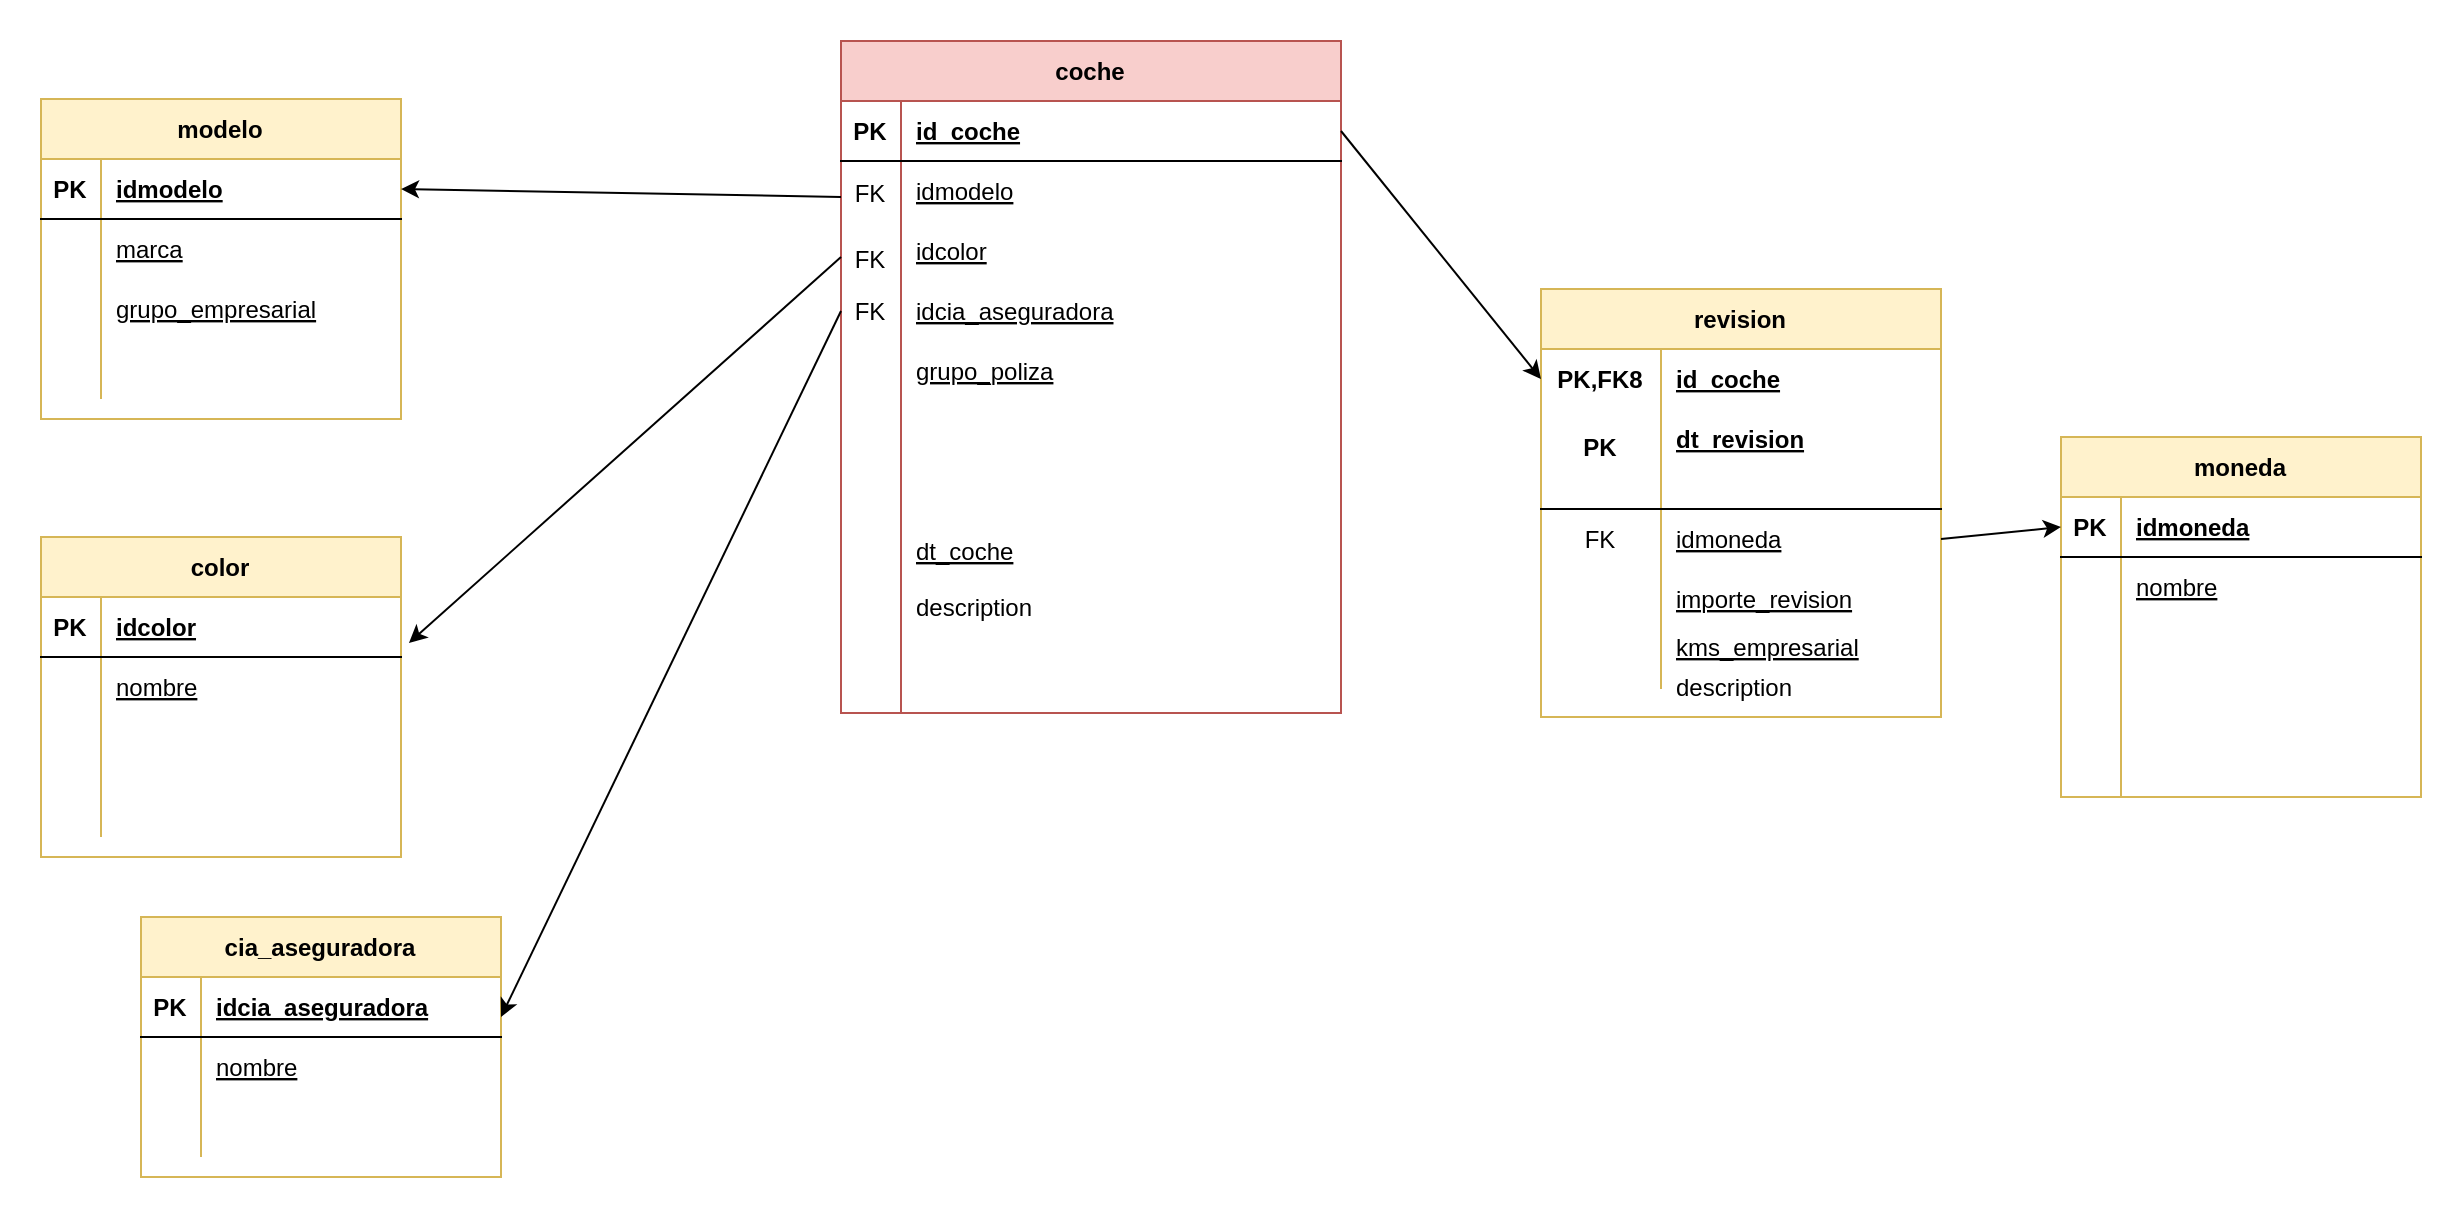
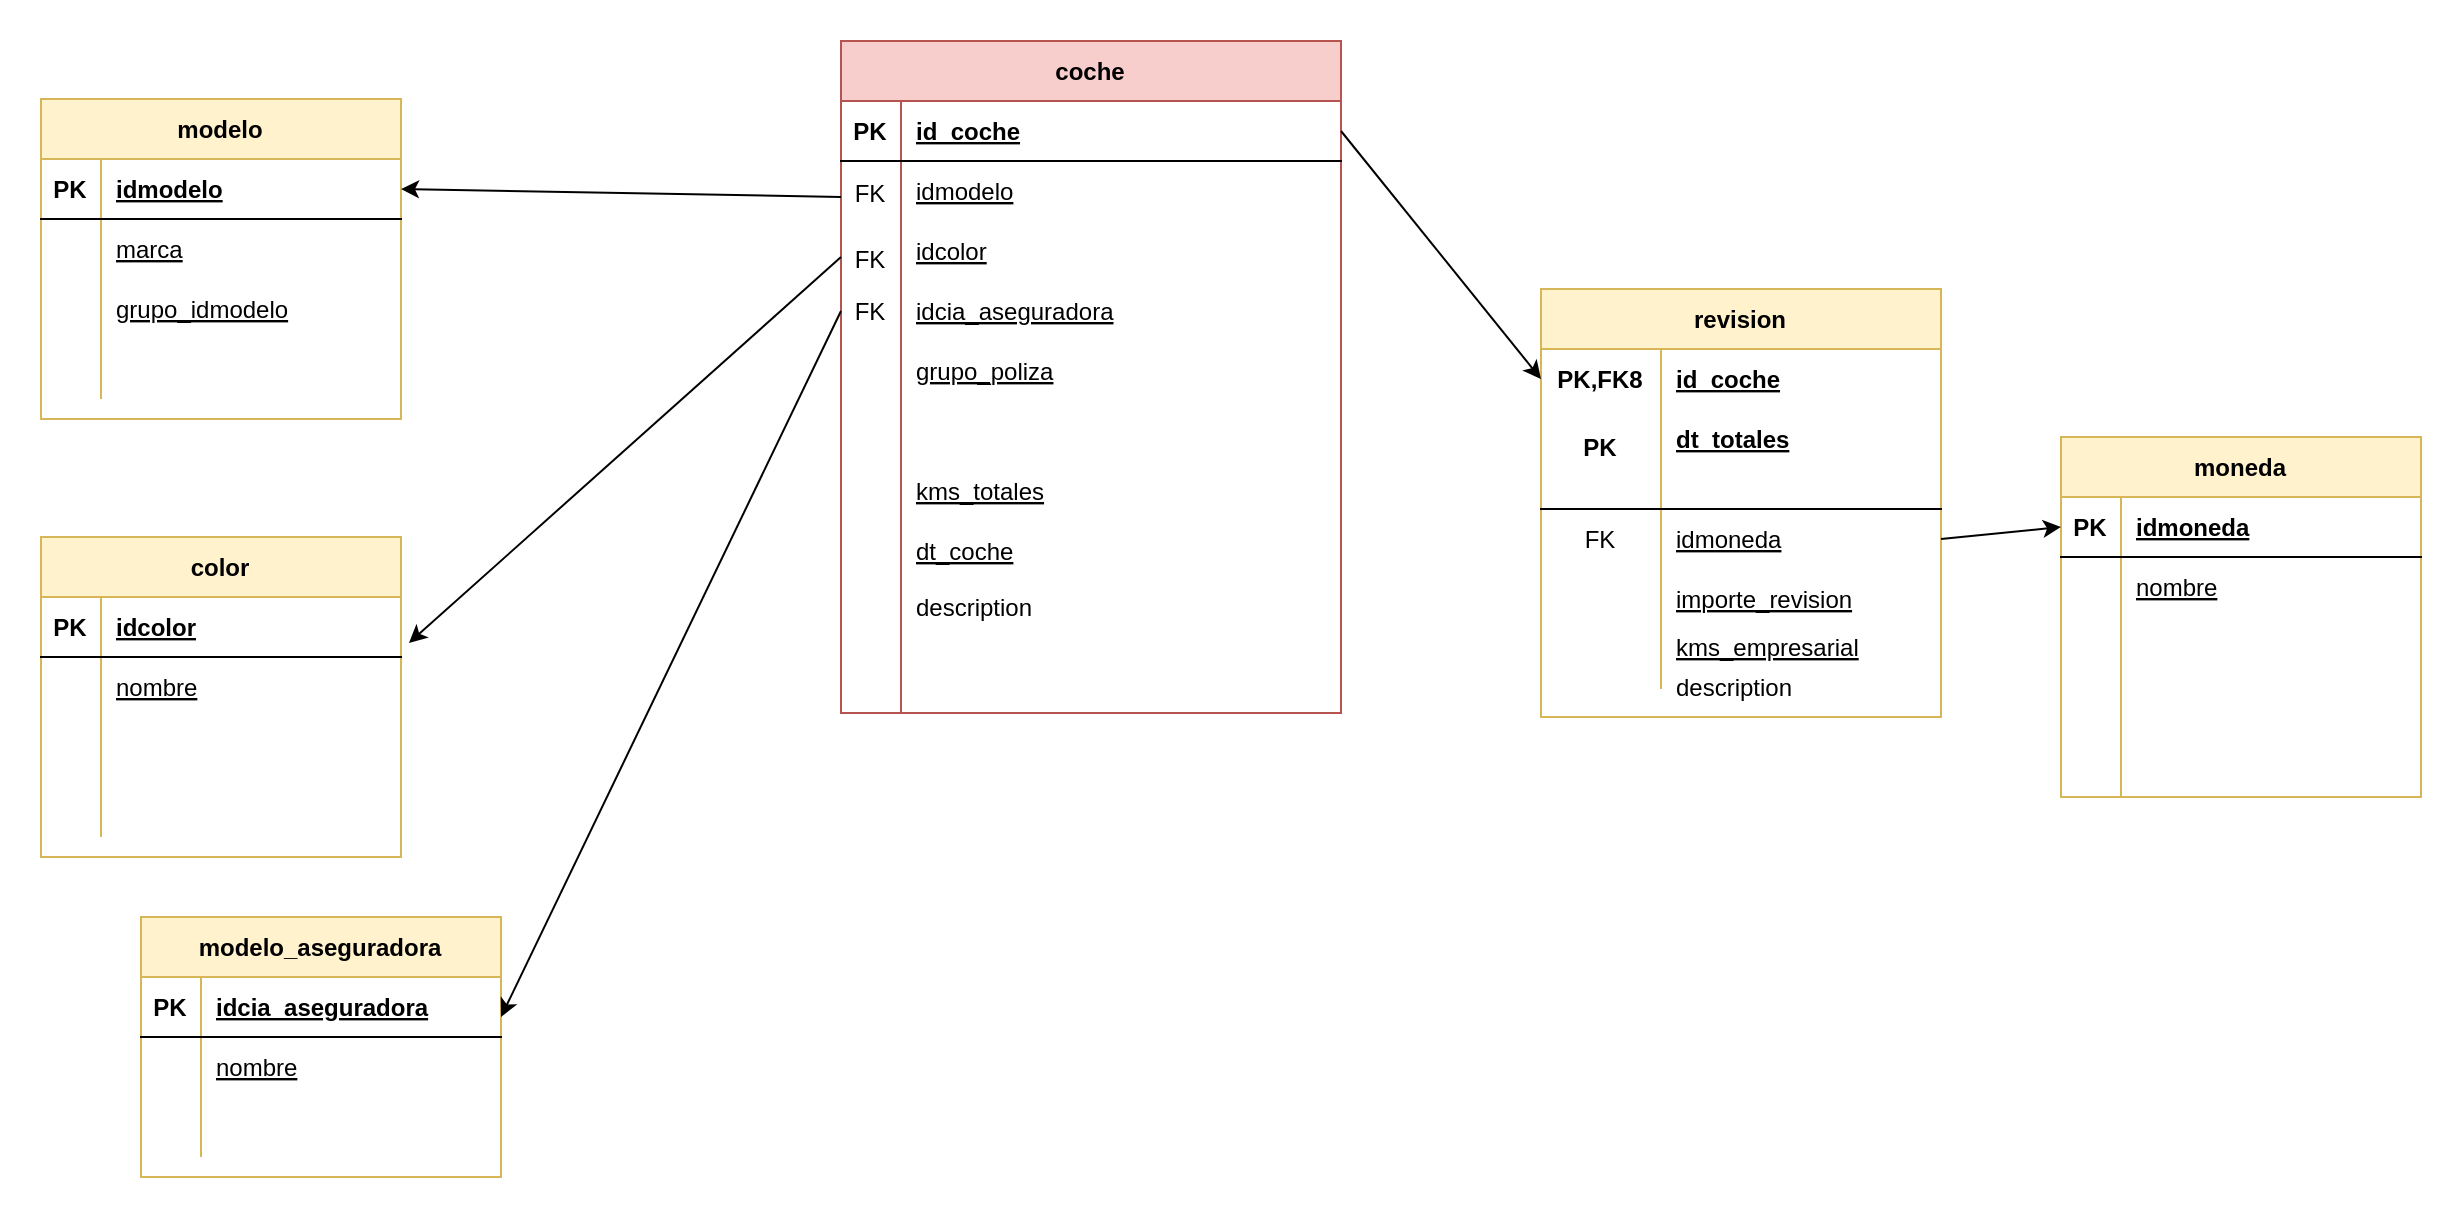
node "grupo_empresarial": label "grupo_empresarial" -> "grupo_idmodelo"
node "dt_revision": label "dt_revision" -> "dt_totales"
node "kms_totales": added
node "cia_aseguradora": label "cia_aseguradora" -> "modelo_aseguradora"
